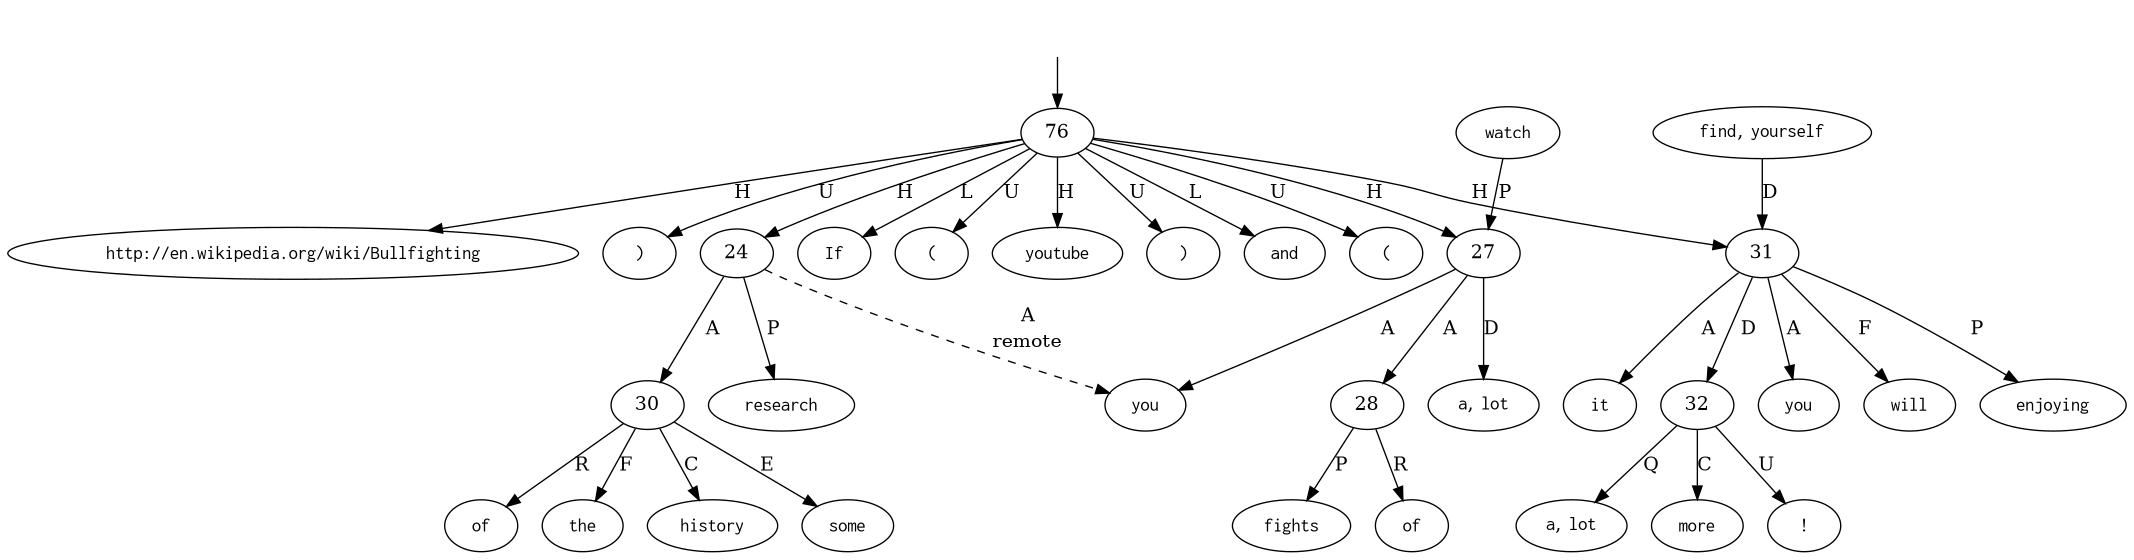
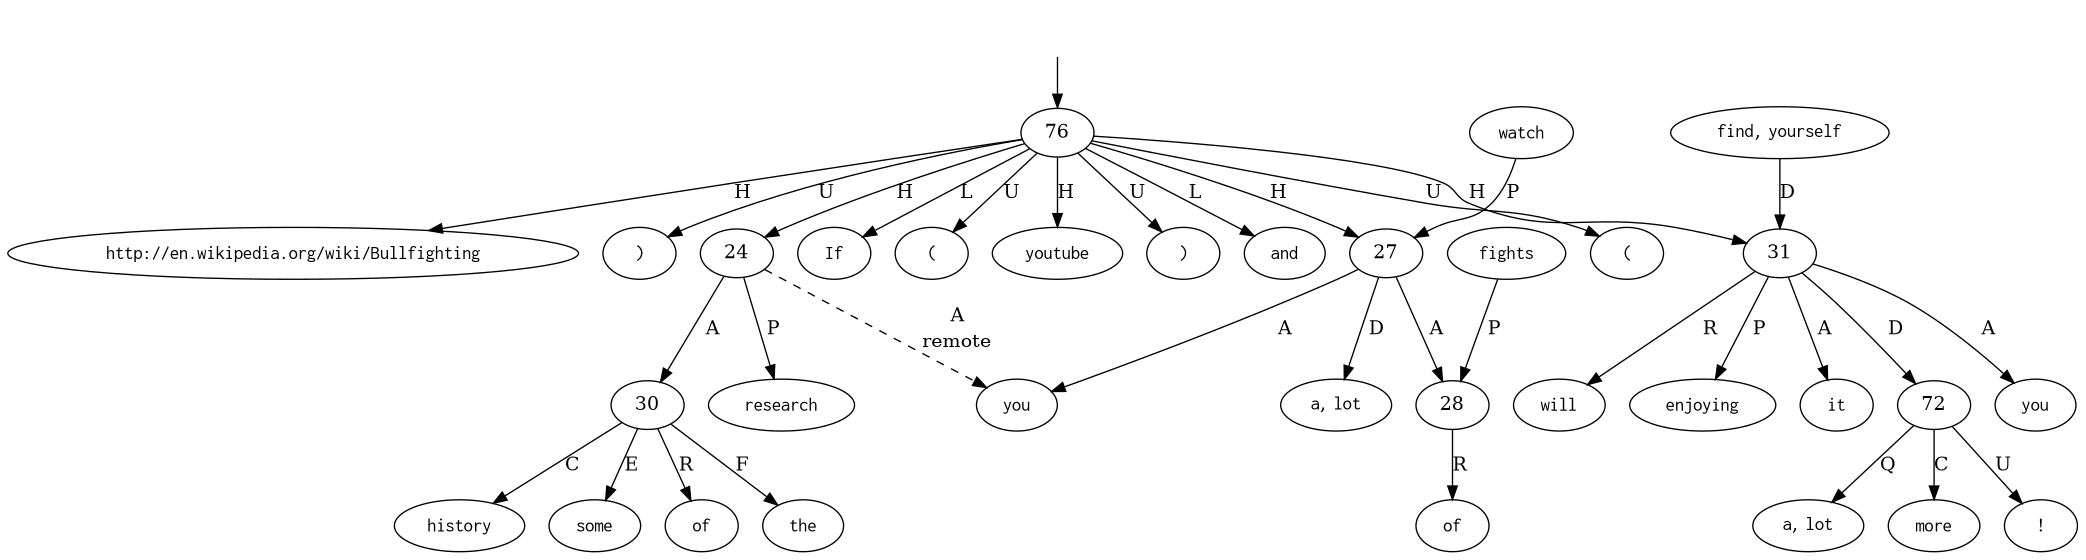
edge "31" -> "will": label "F" -> "R"
node "32": label "32" -> "72"
edge "28" -> "fights": reversed
